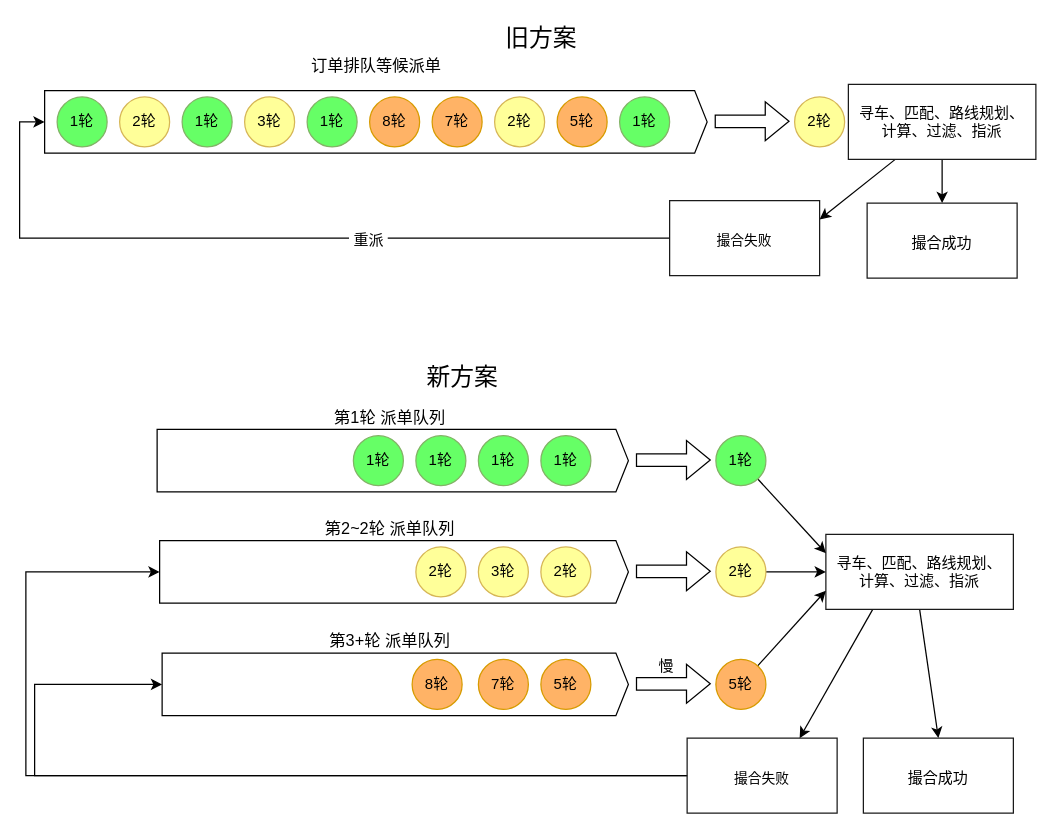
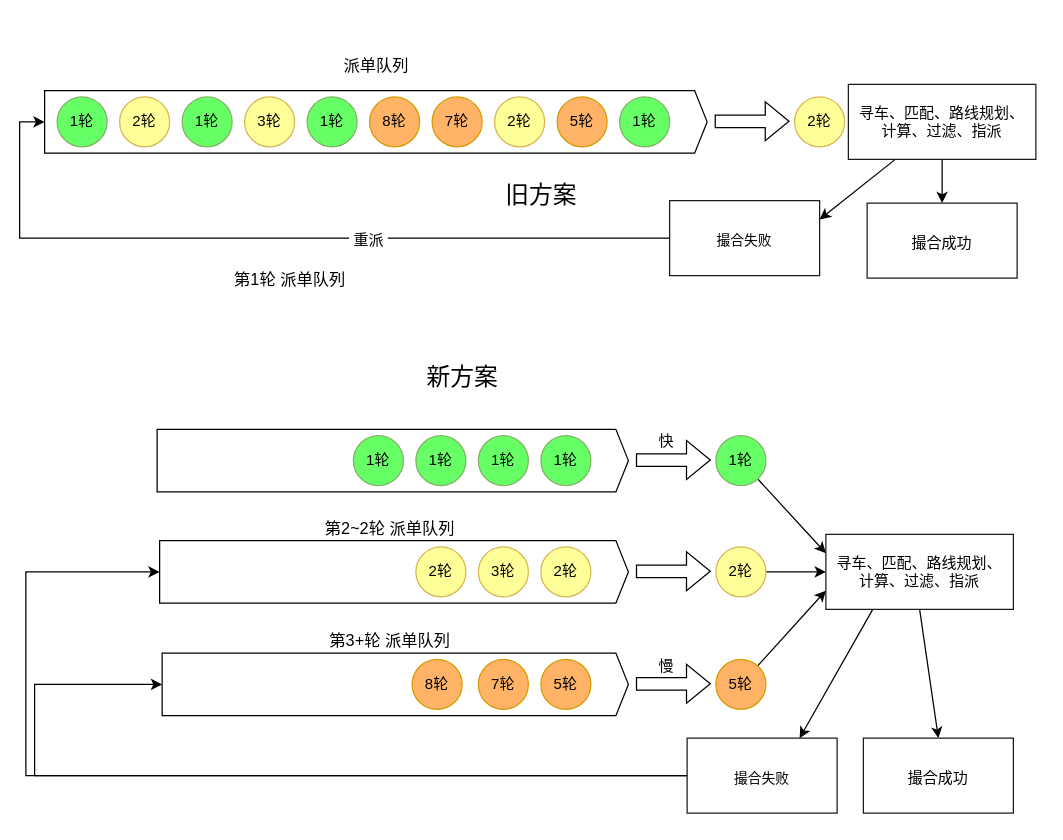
node "旧方案": moved (540, 39) -> (540, 196)
node "订单排队等候派单": label "订单排队等候派单" -> "派单队列"
node "第1轮 派单队列": moved (389, 417) -> (289, 279)
node "快": added
